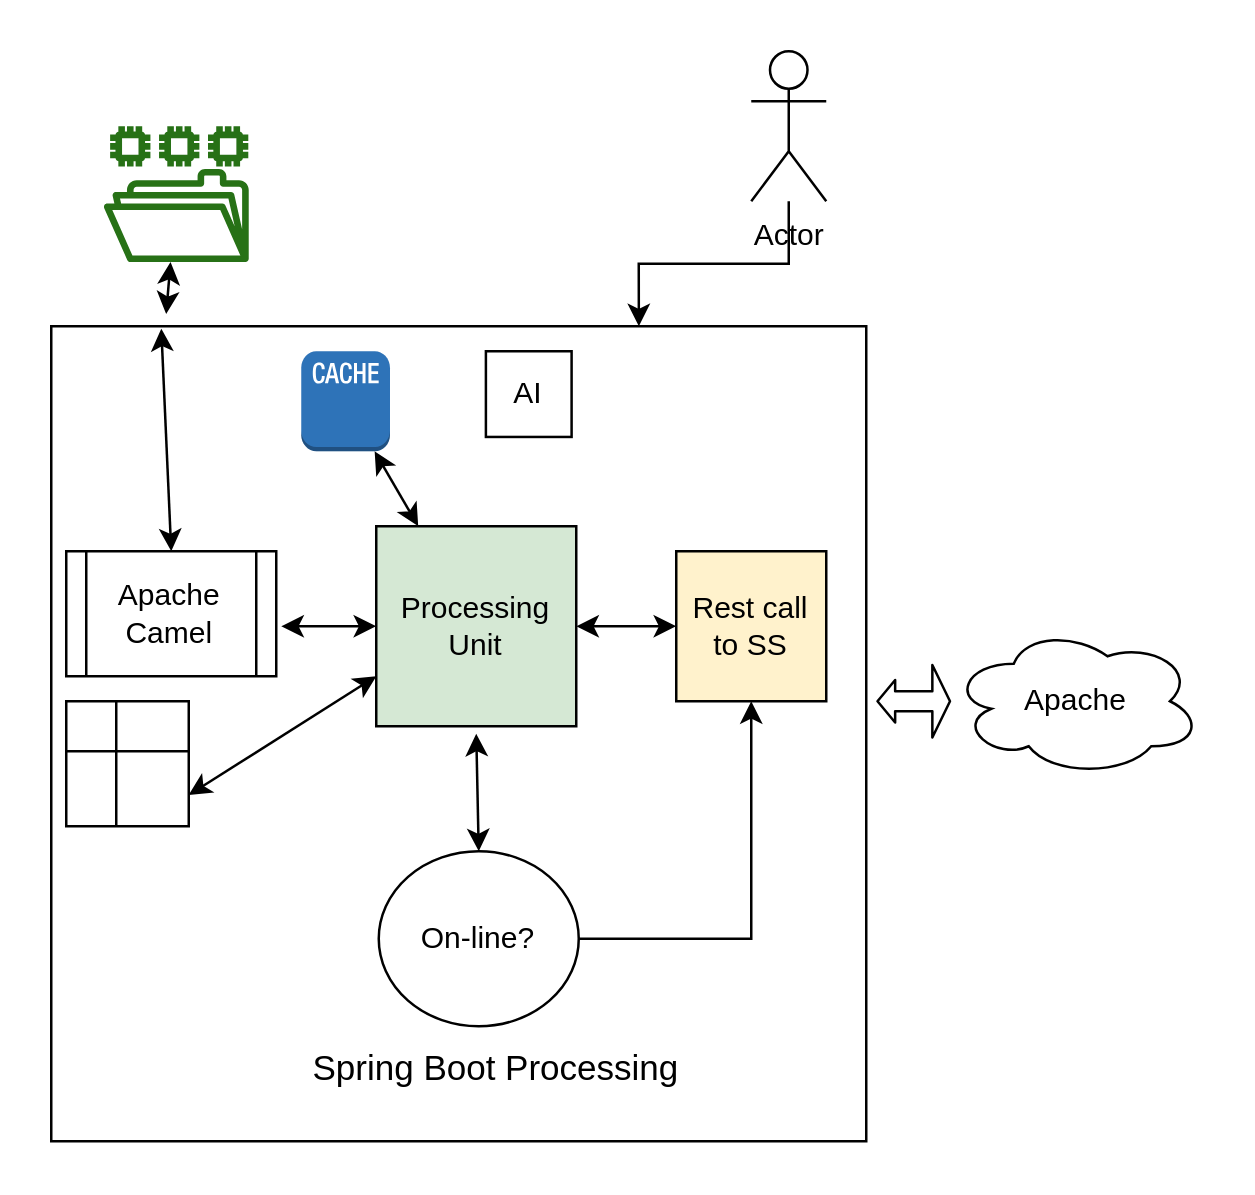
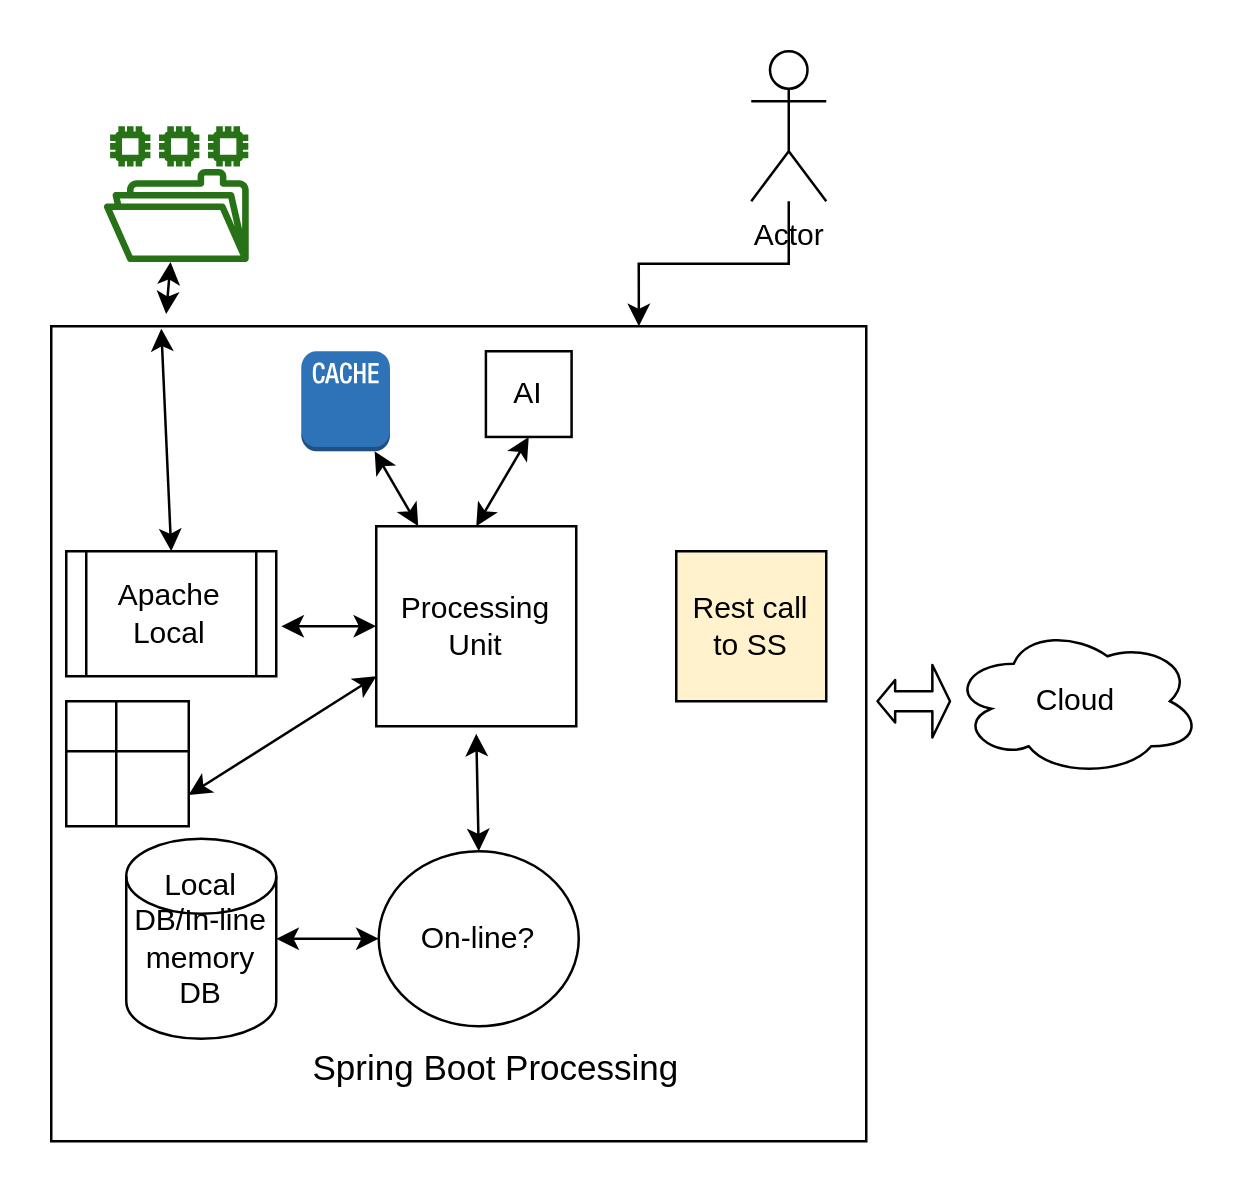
edge "AI" -- "Processing Unit": added
node "Apache Camel": label "Apache Camel" -> "Apache Local"
node "Processing Unit": fillcolor #d5e8d4 -> #ffffff
edge "Processing Unit" -- "Rest call to SS": removed
node "Apache": label "Apache" -> "Cloud"
edge "On-line?" -> "Rest call to SS": removed
node "Local DB/In-line memory DB": added
edge "Local DB/In-line memory DB" -- "On-line?": added
